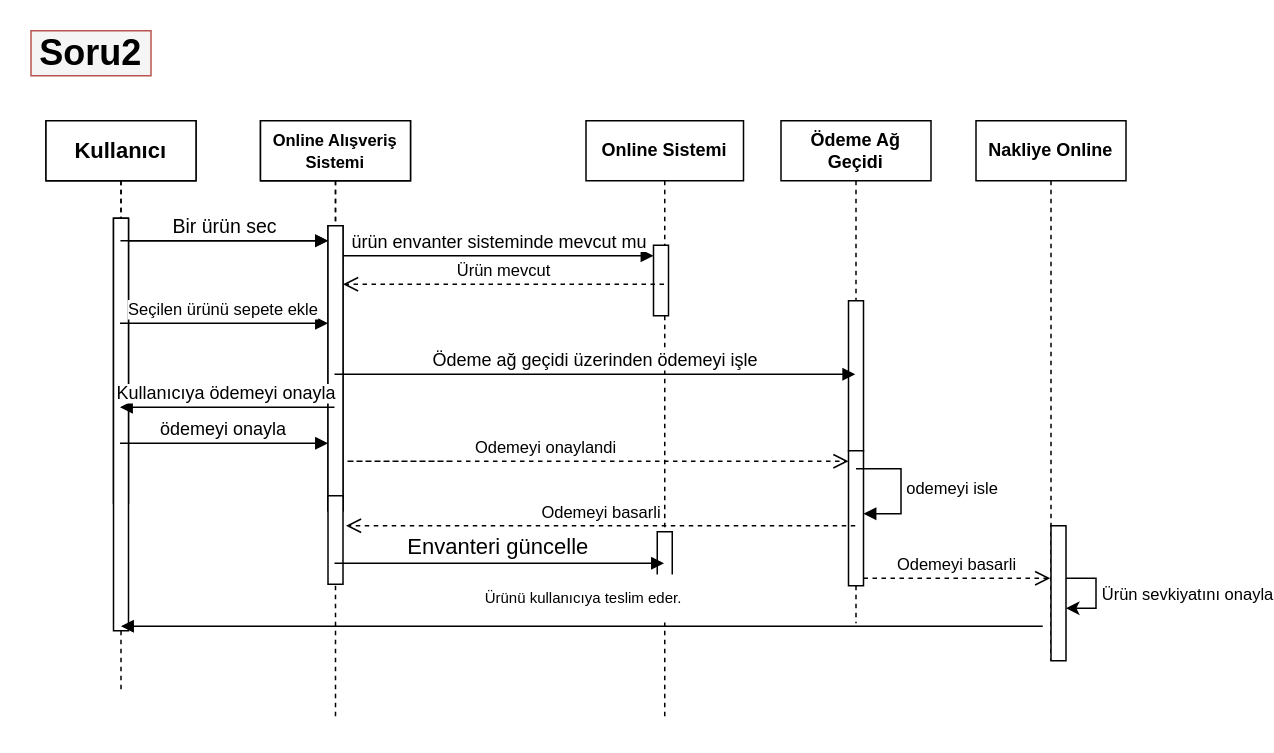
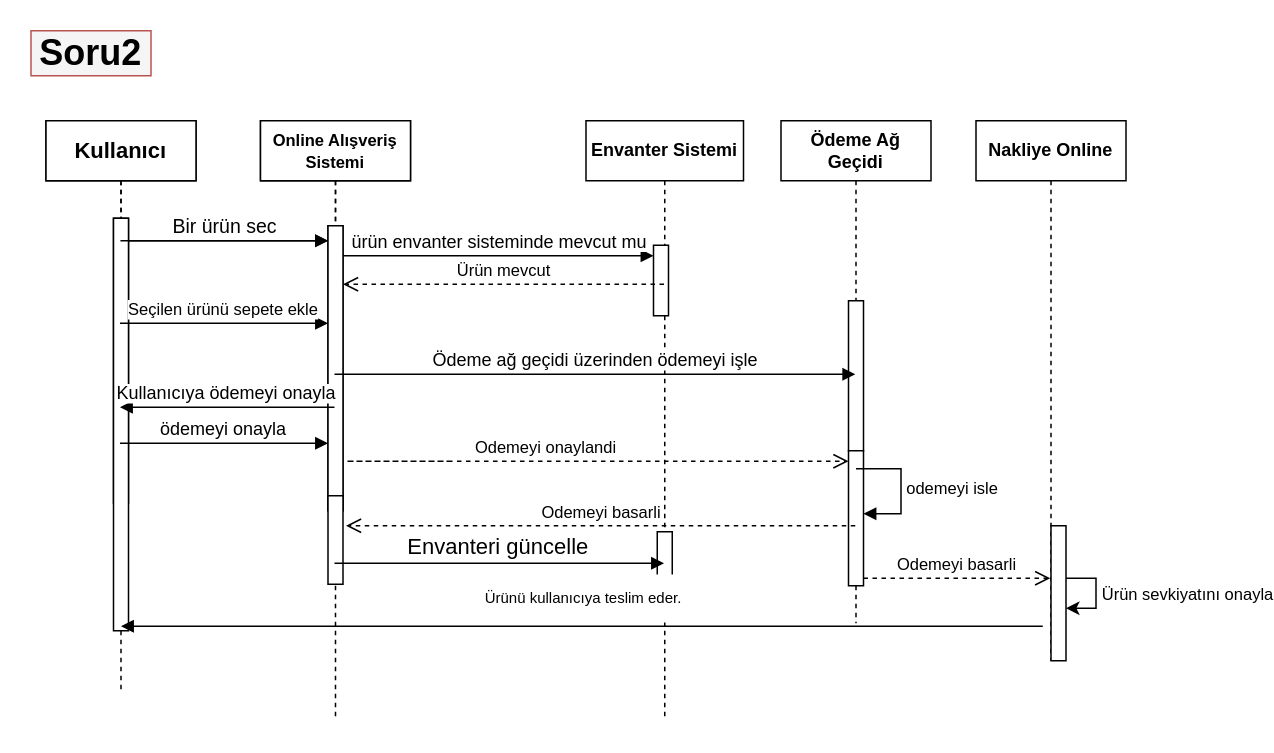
node "Online Sistemi": label "Online Sistemi" -> "Envanter Sistemi"
